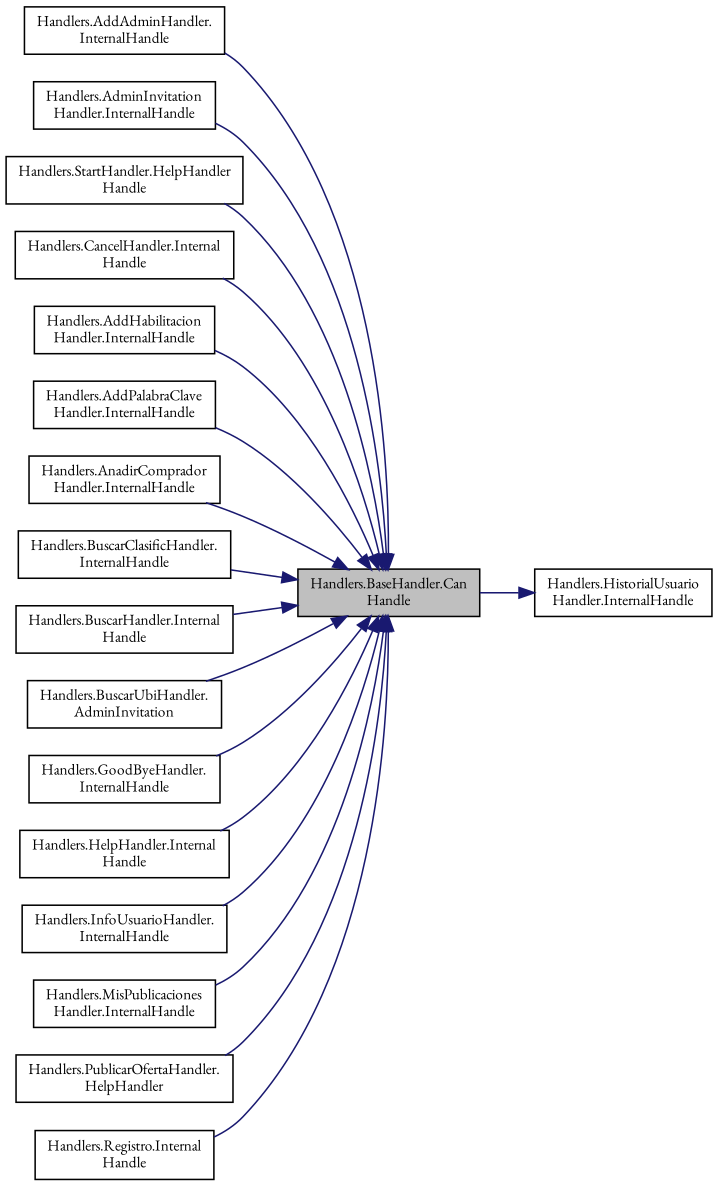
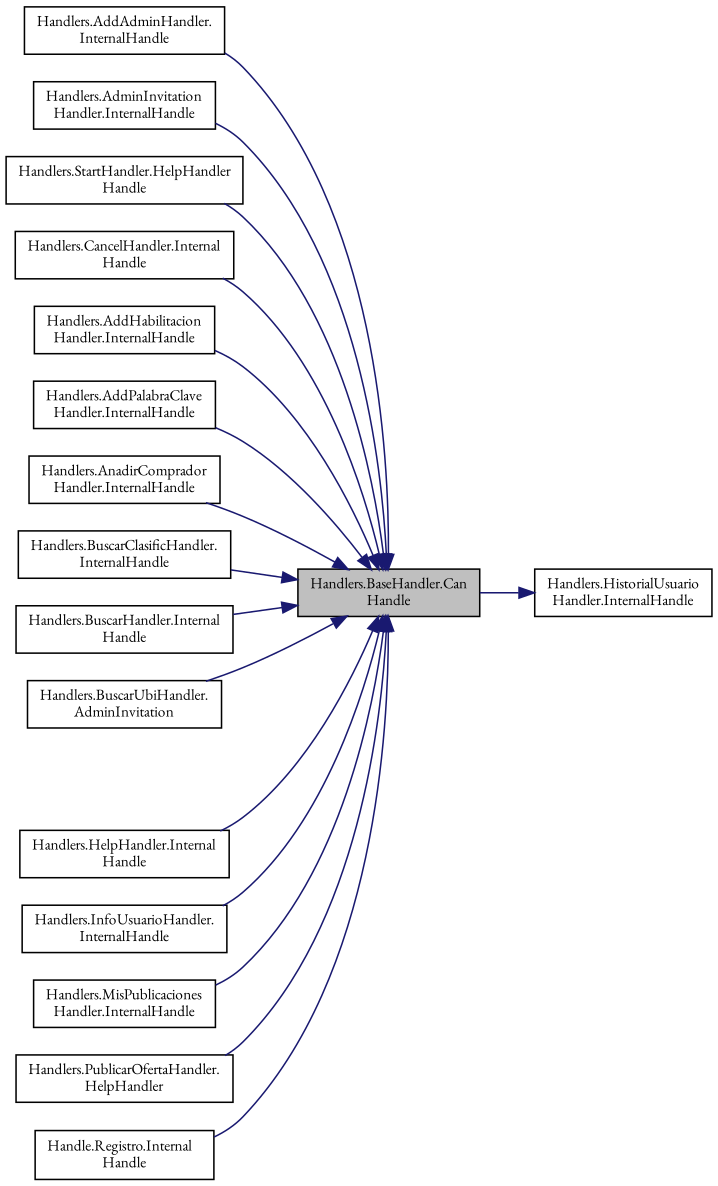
node "Handlers.GoodByeHandler. InternalHandle": removed
node "Handlers.Registro.Internal Handle": label "Handlers.Registro.Internal Handle" -> "Handle.Registro.Internal Handle"
